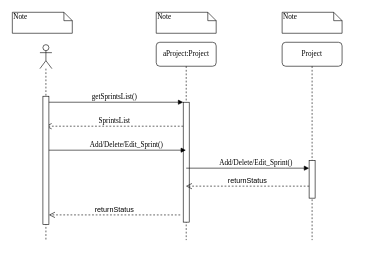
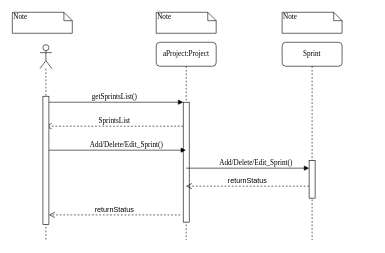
node "Project": label "Project" -> "Sprint"
